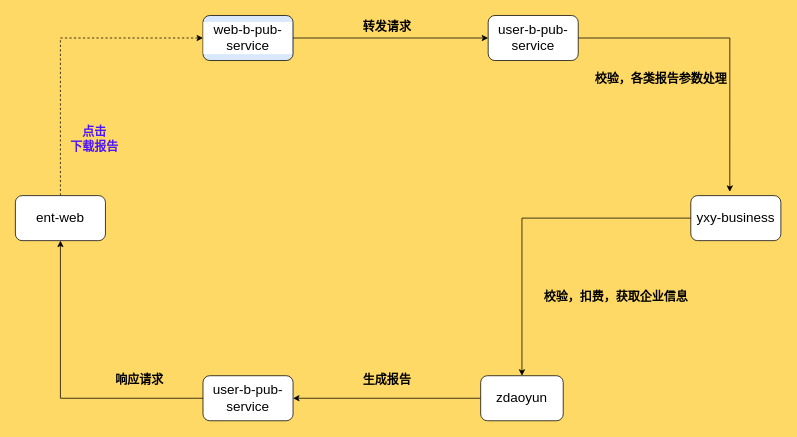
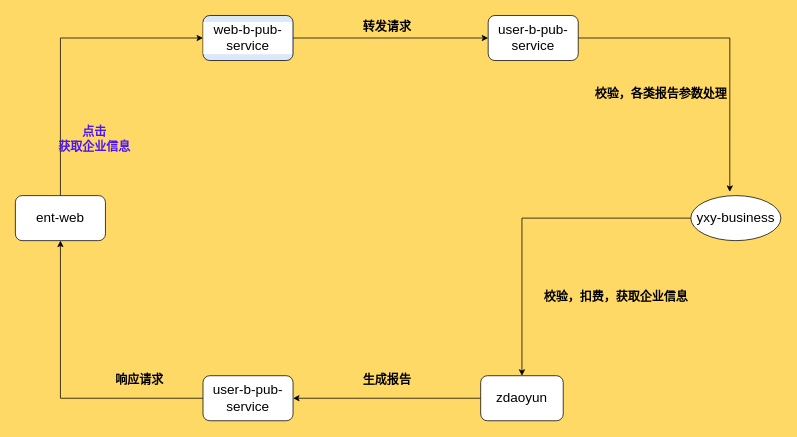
node "校验，各类报告参数处理": moved (660, 79) -> (660, 94)
edge "ent-web" -> "web-b-pub-service": style dashed -> solid
node "点击 下载报告": label "点击 下载报告" -> "点击 获取企业信息"
node "yxy-business": shape rounded rectangle -> ellipse
